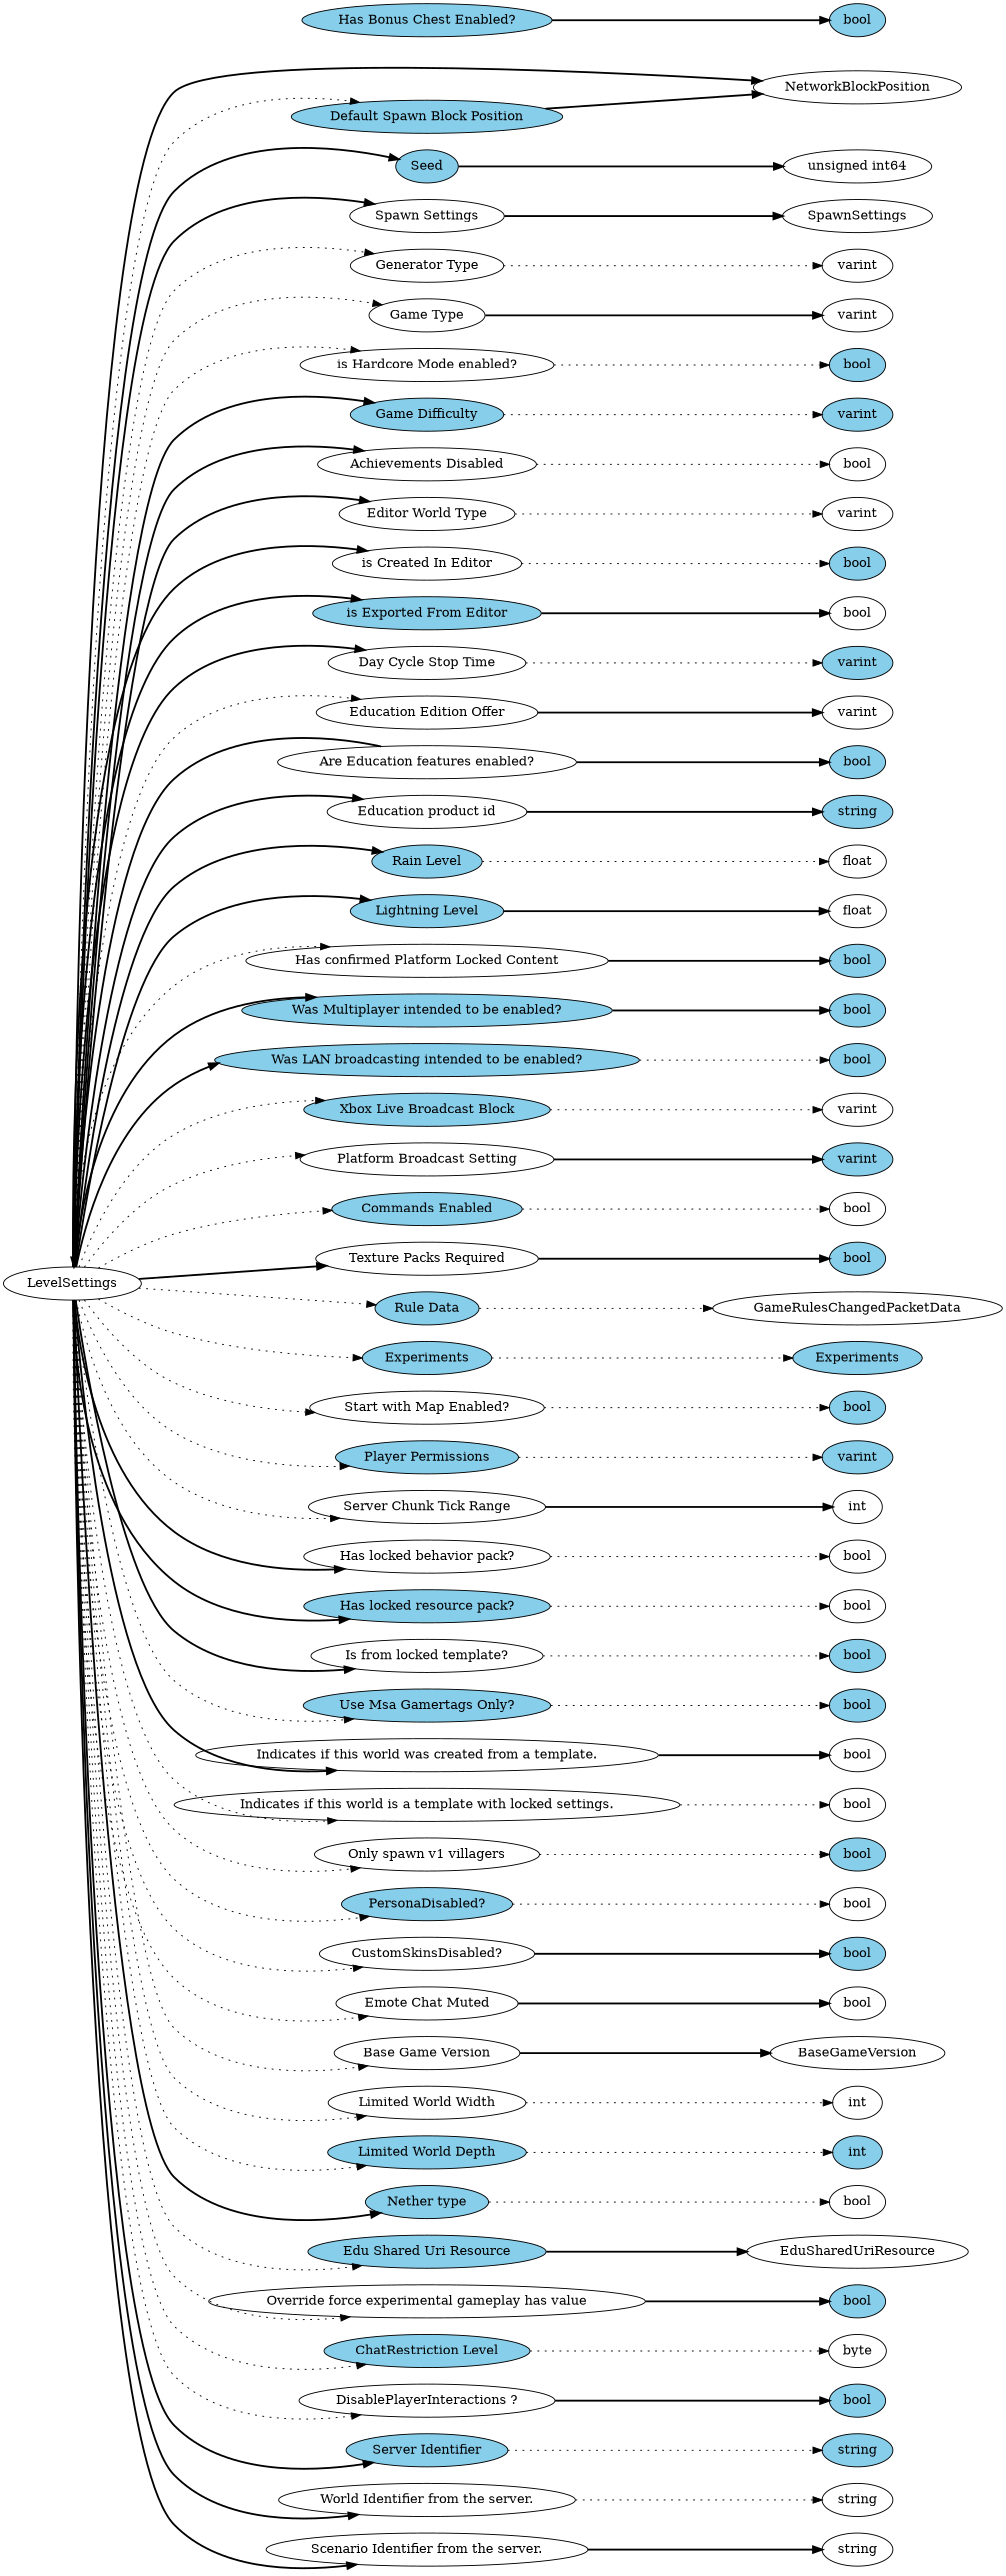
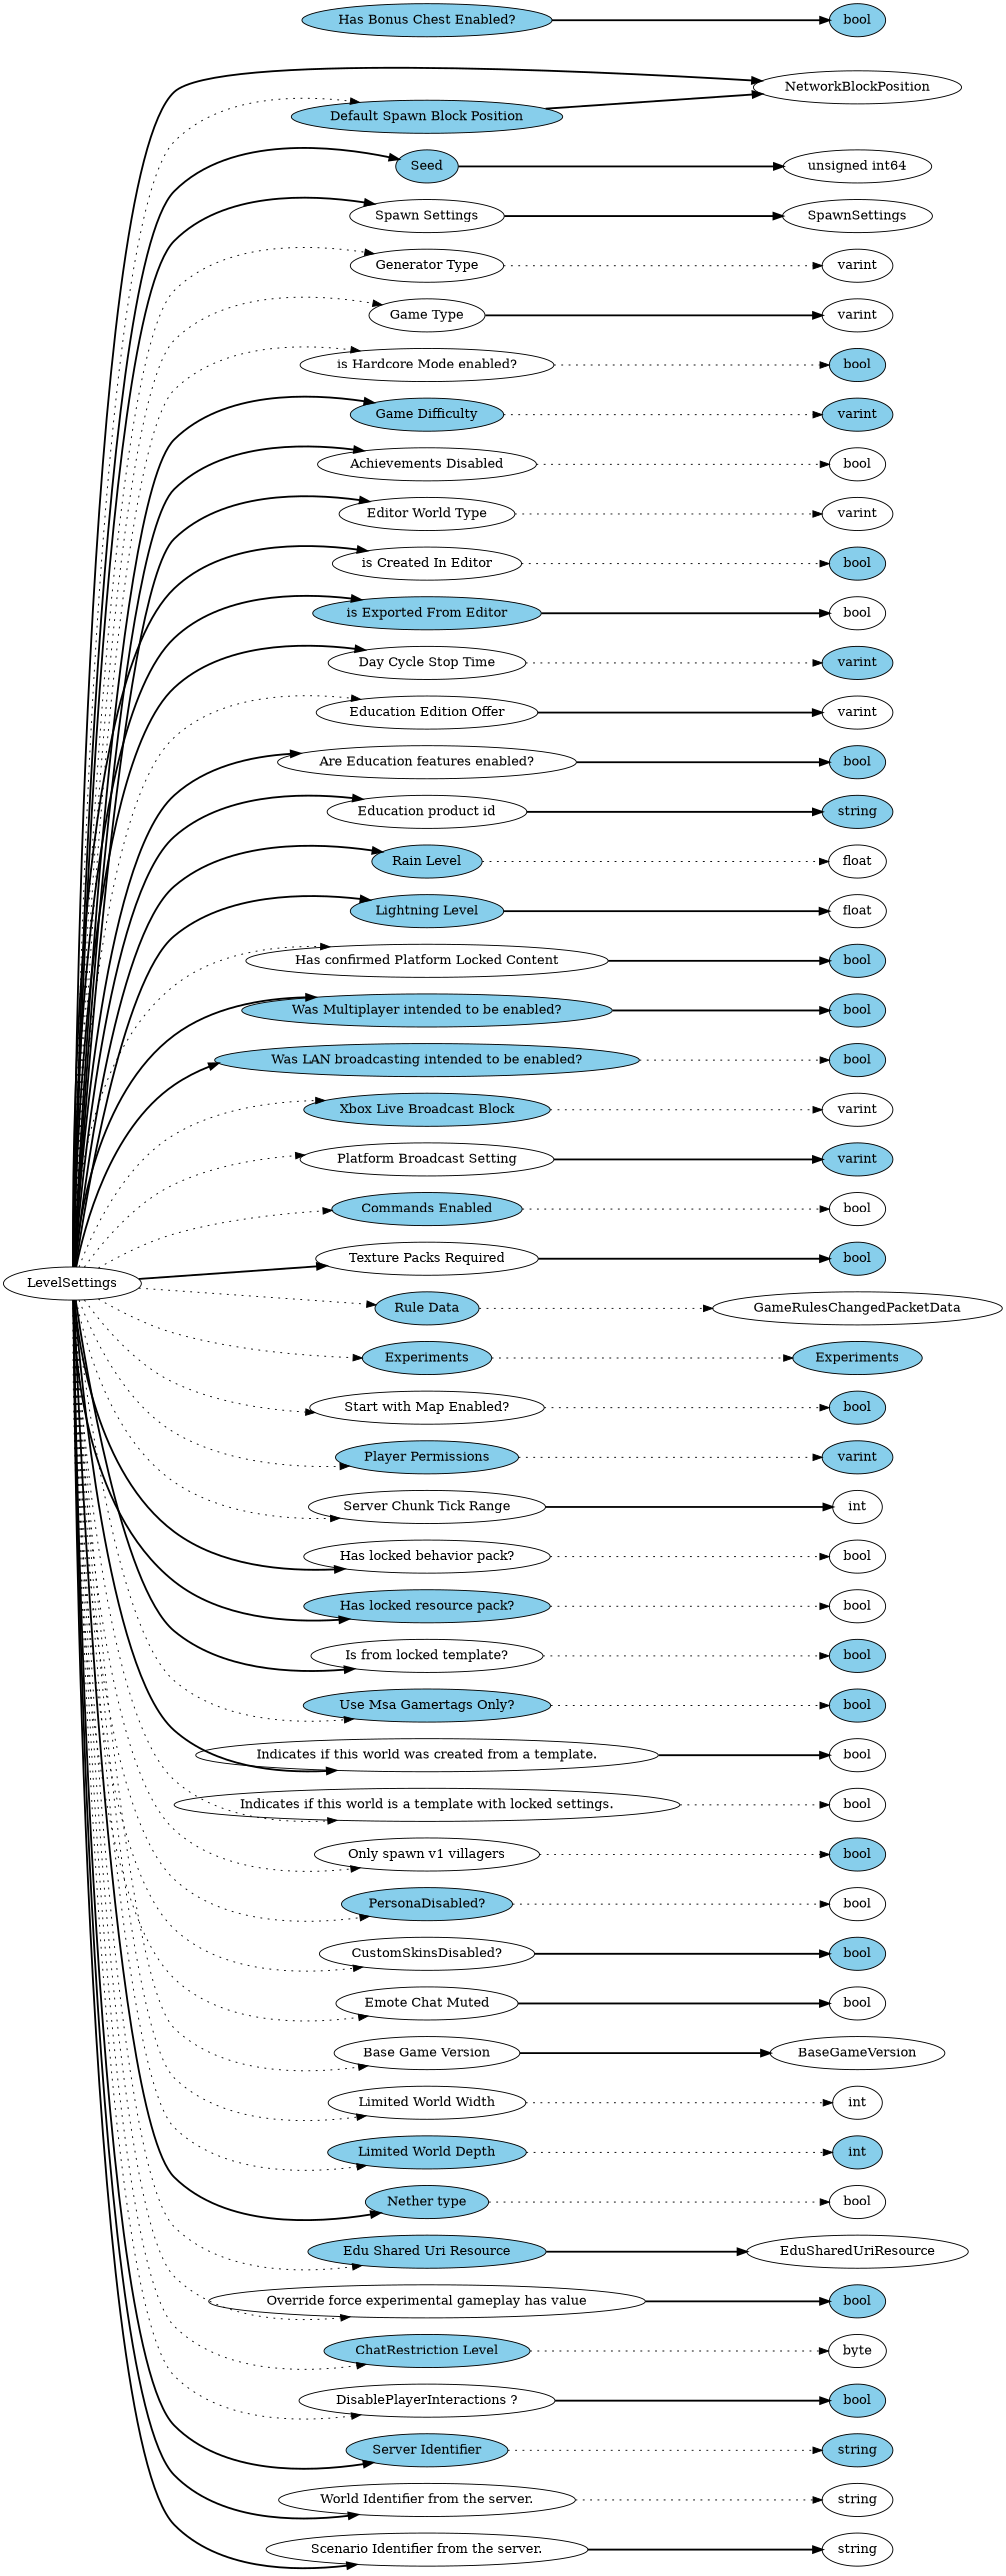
edge "Are Education features enabled?" -> "LevelSettings": reversed
